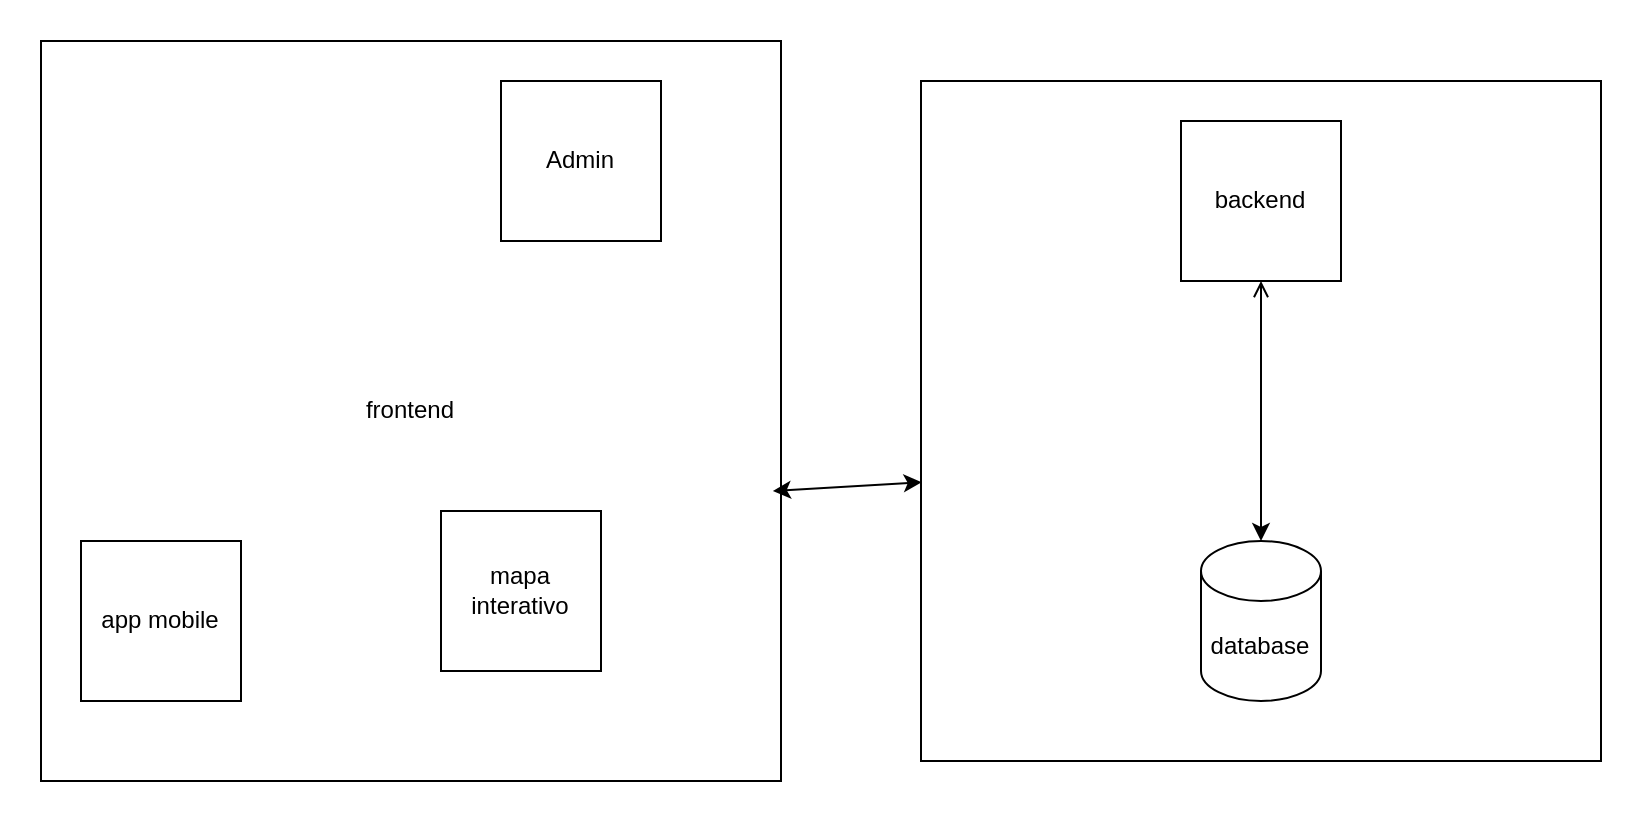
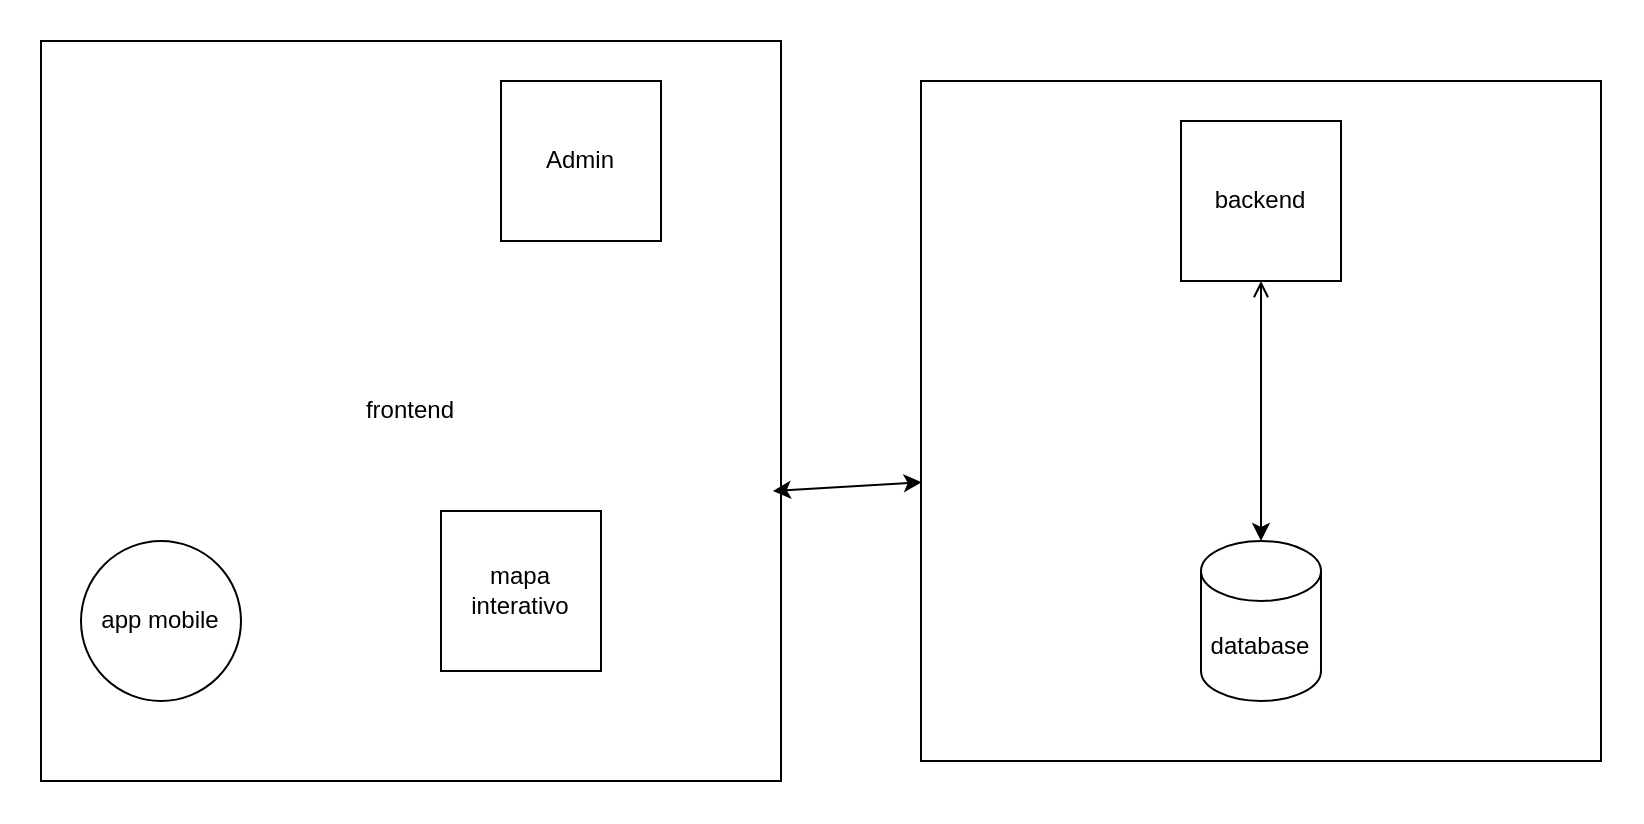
node "app mobile": shape rectangle -> ellipse
